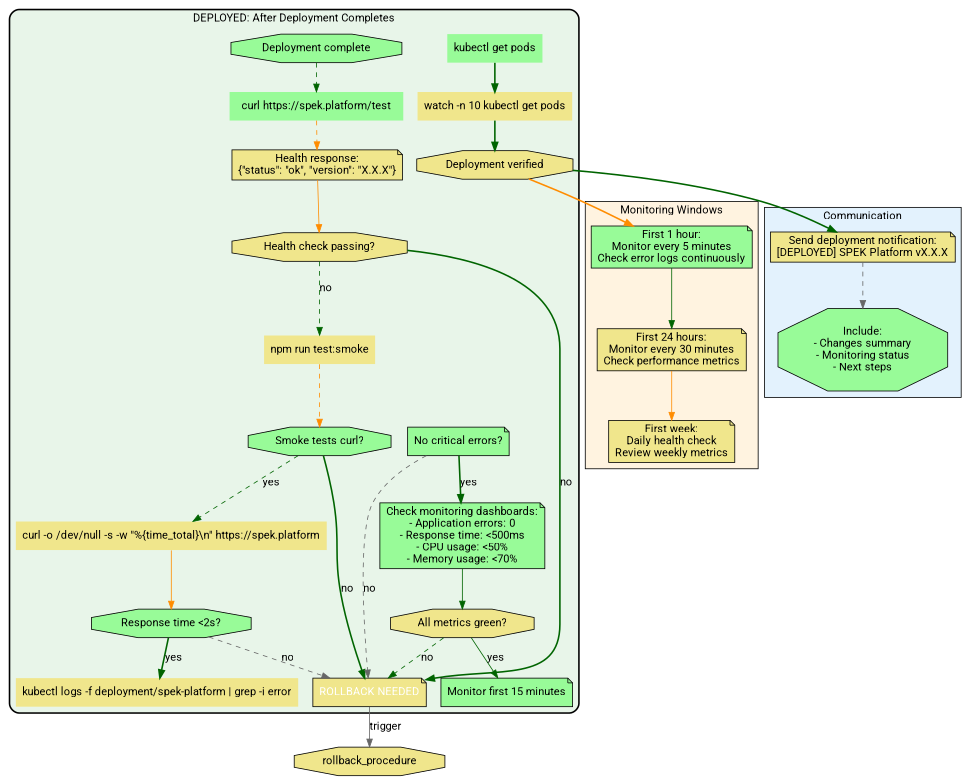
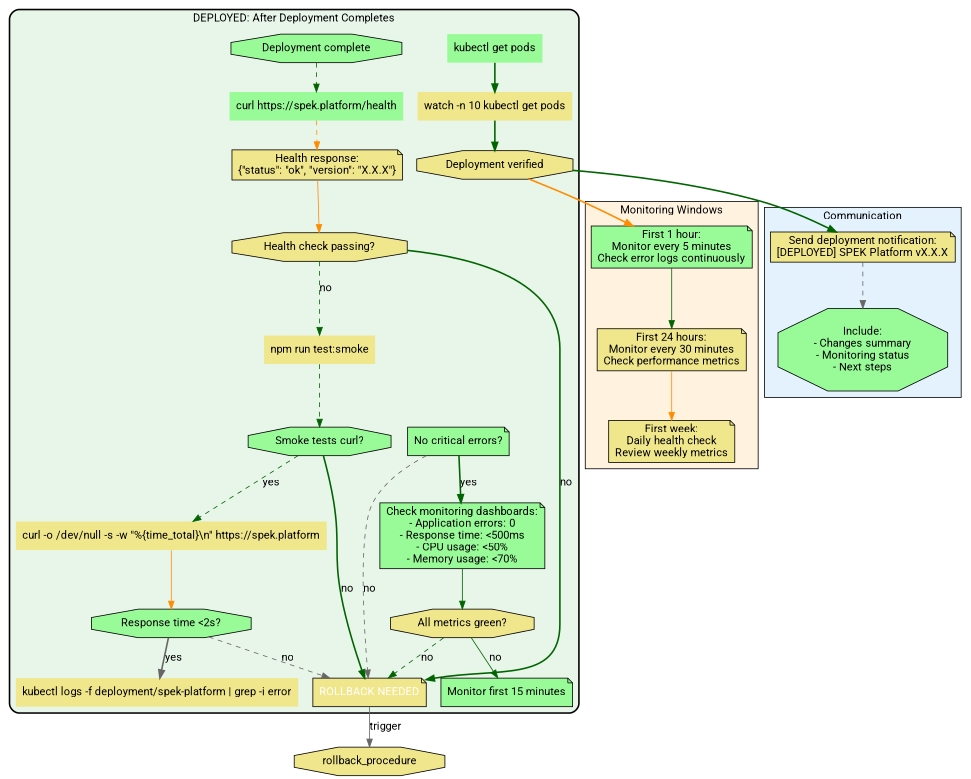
node "curl https://spek.platform/test": label "curl https://spek.platform/test" -> "curl https://spek.platform/health"
edge "npm run test:smoke" -> "Smoke tests curl?": color darkorange -> darkgreen
edge "Response time <2s?" -> "kubectl logs -f deployment/spek-platform | grep -i error": color darkgreen -> gray40
edge "All metrics green?" -> "Monitor first 15 minutes": label "yes" -> "no"
